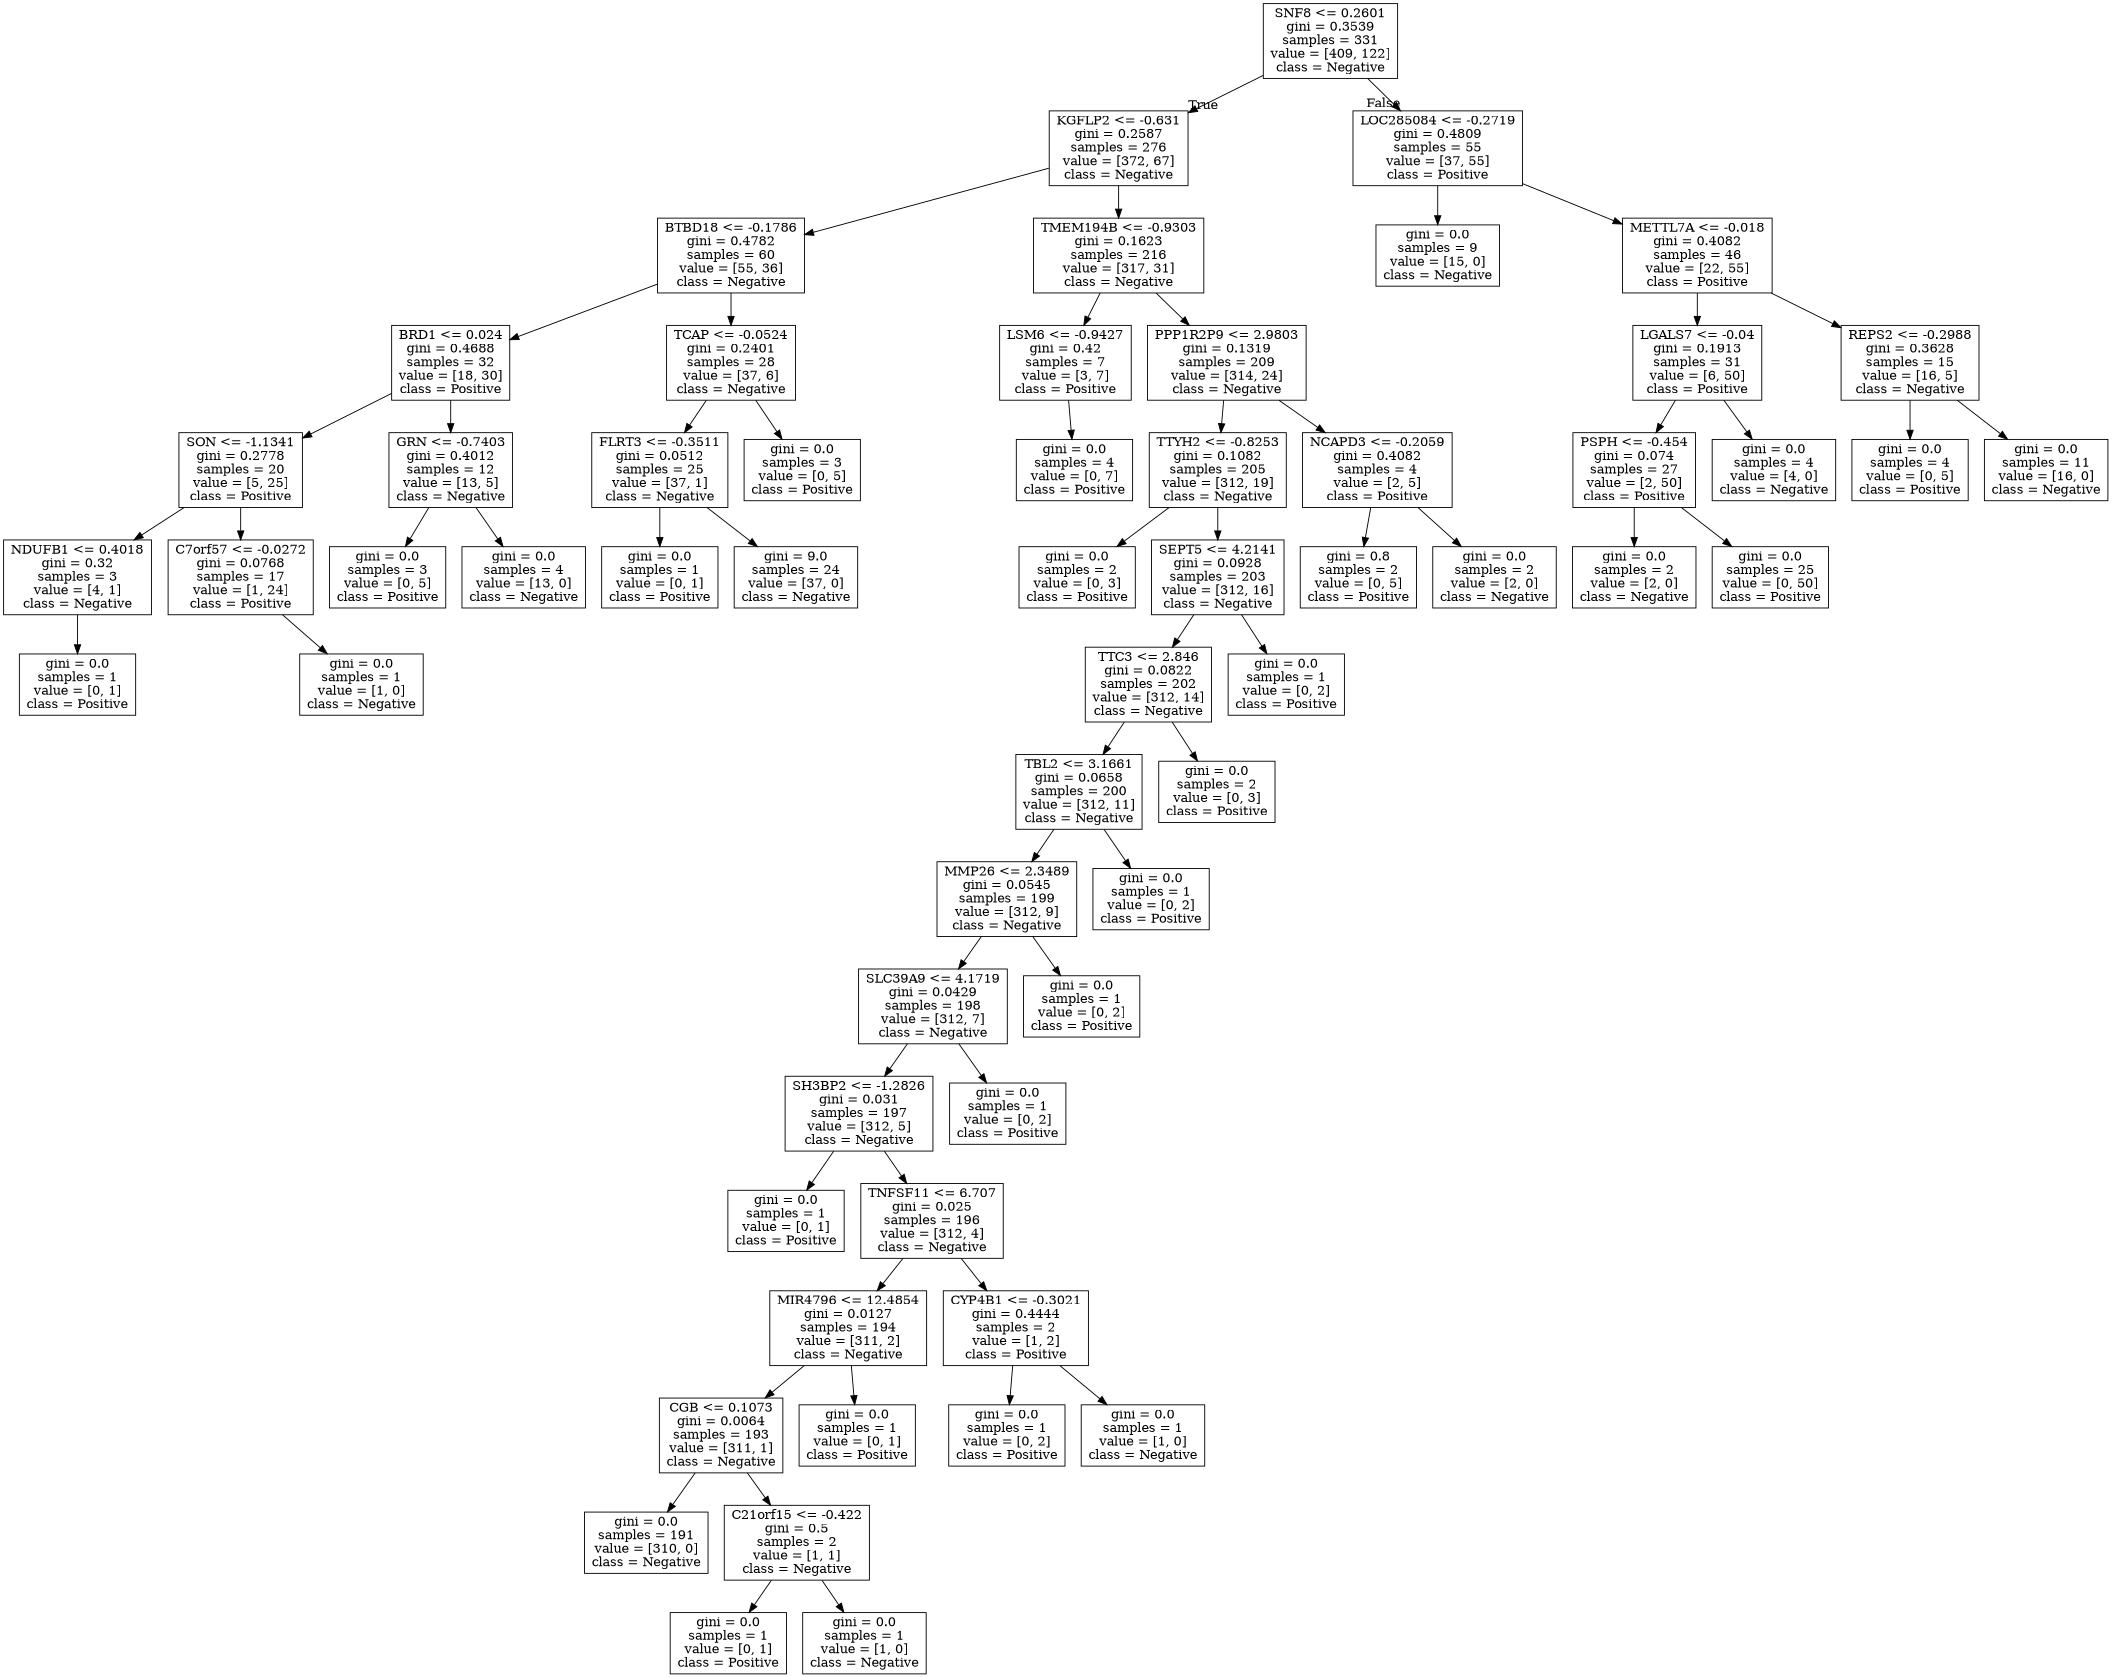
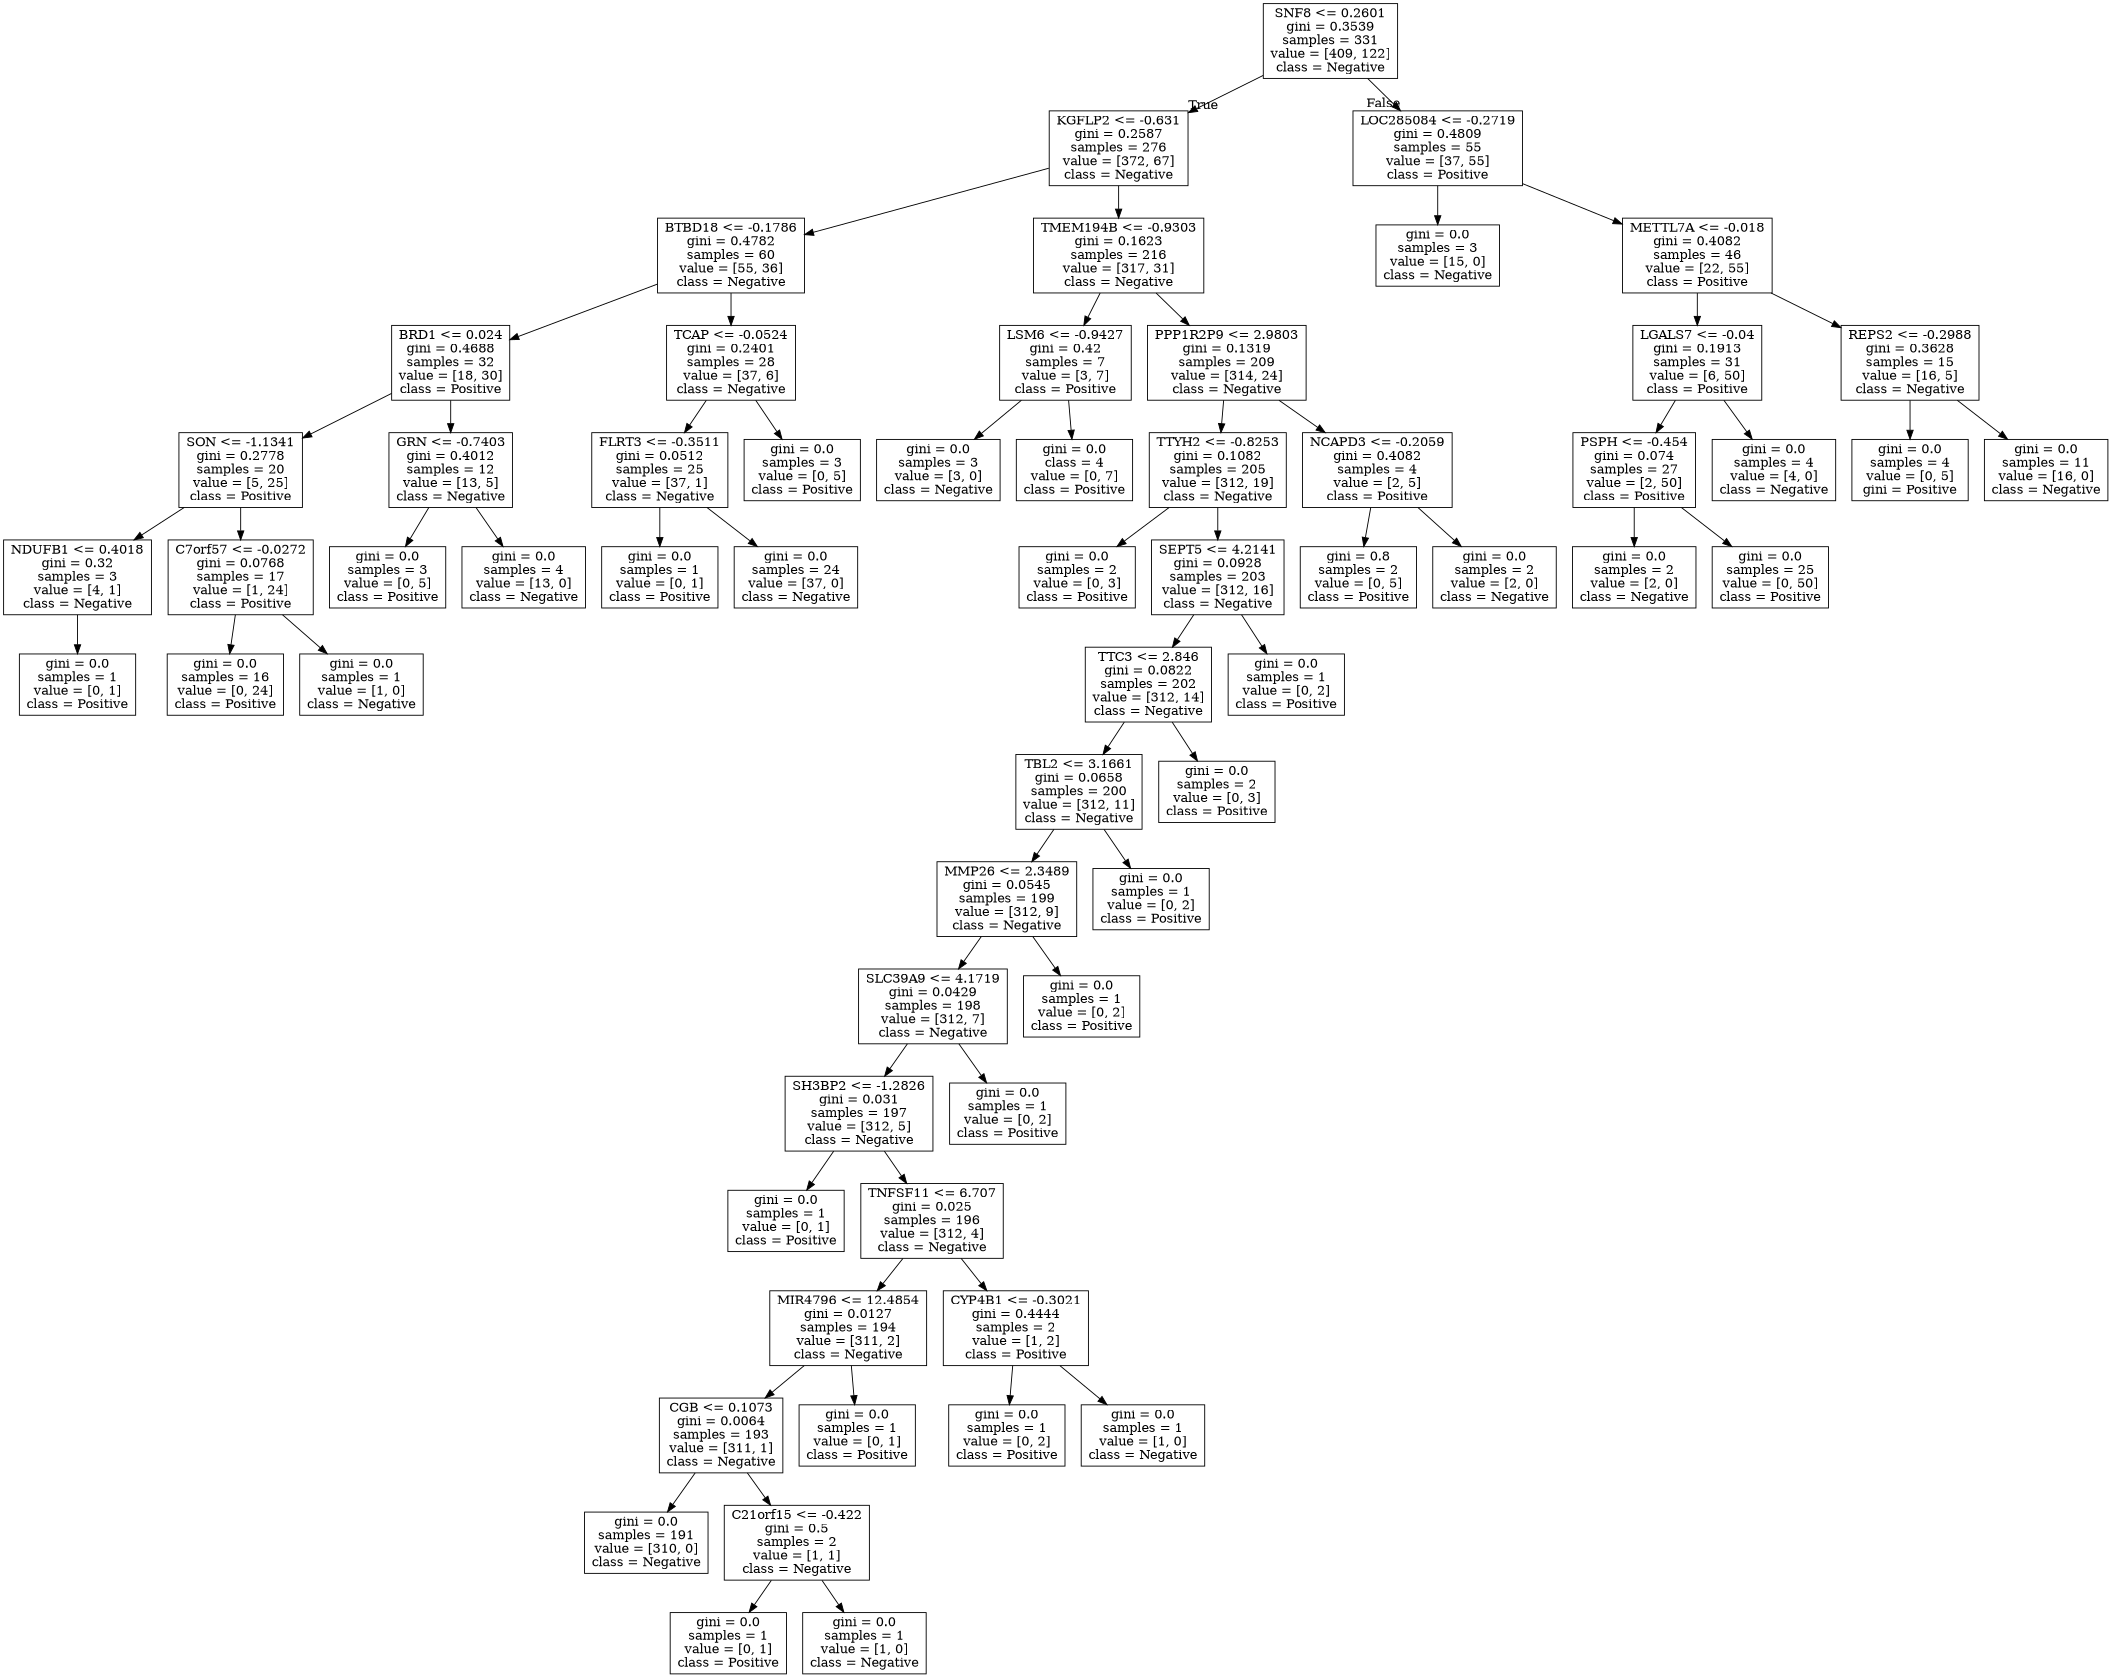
node "gini = 0.0 samples = 9 value = [15, 0] class = Negative": label "gini = 0.0 samples = 9 value = [15, 0] class = Negative" -> "gini = 0.0 samples = 3 value = [15, 0] class = Negative"
node "gini = 0.0 samples = 3 value = [3, 0] class = Negative": added
node "gini = 0.0 samples = 4 value = [0, 7] class = Positive": label "gini = 0.0 samples = 4 value = [0, 7] class = Positive" -> "gini = 0.0 class = 4 value = [0, 7] class = Positive"
node "gini = 0.0 samples = 4 value = [0, 5] class = Positive": label "gini = 0.0 samples = 4 value = [0, 5] class = Positive" -> "gini = 0.0 samples = 4 value = [0, 5] gini = Positive"
node "gini = 9.0 samples = 24 value = [37, 0] class = Negative": label "gini = 9.0 samples = 24 value = [37, 0] class = Negative" -> "gini = 0.0 samples = 24 value = [37, 0] class = Negative"
node "gini = 0.0 samples = 16 value = [0, 24] class = Positive": added
